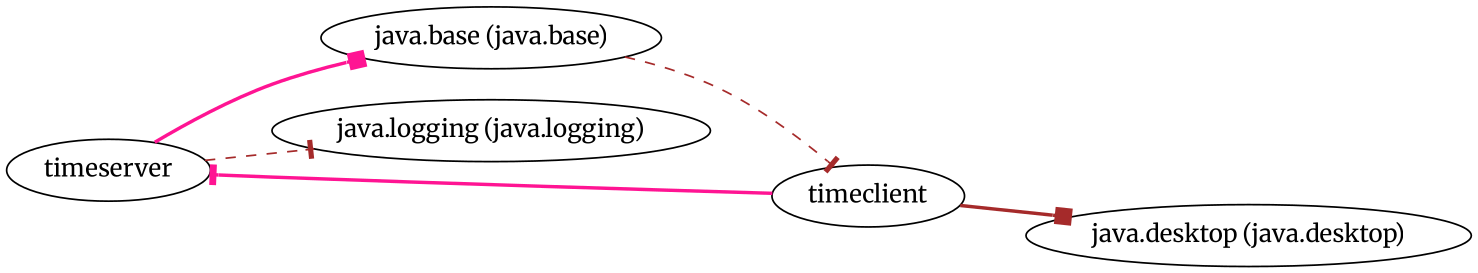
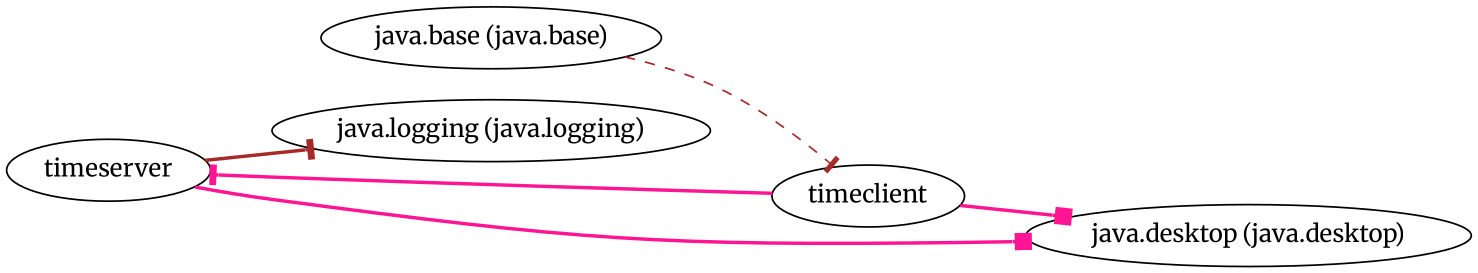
edge "timeserver" -> "java.base (java.base)": now "timeserver" -> "java.desktop (java.desktop)"
edge "timeserver" -> "java.logging (java.logging)": style dashed -> bold
edge "timeclient" -> "java.desktop (java.desktop)": color brown -> deeppink
